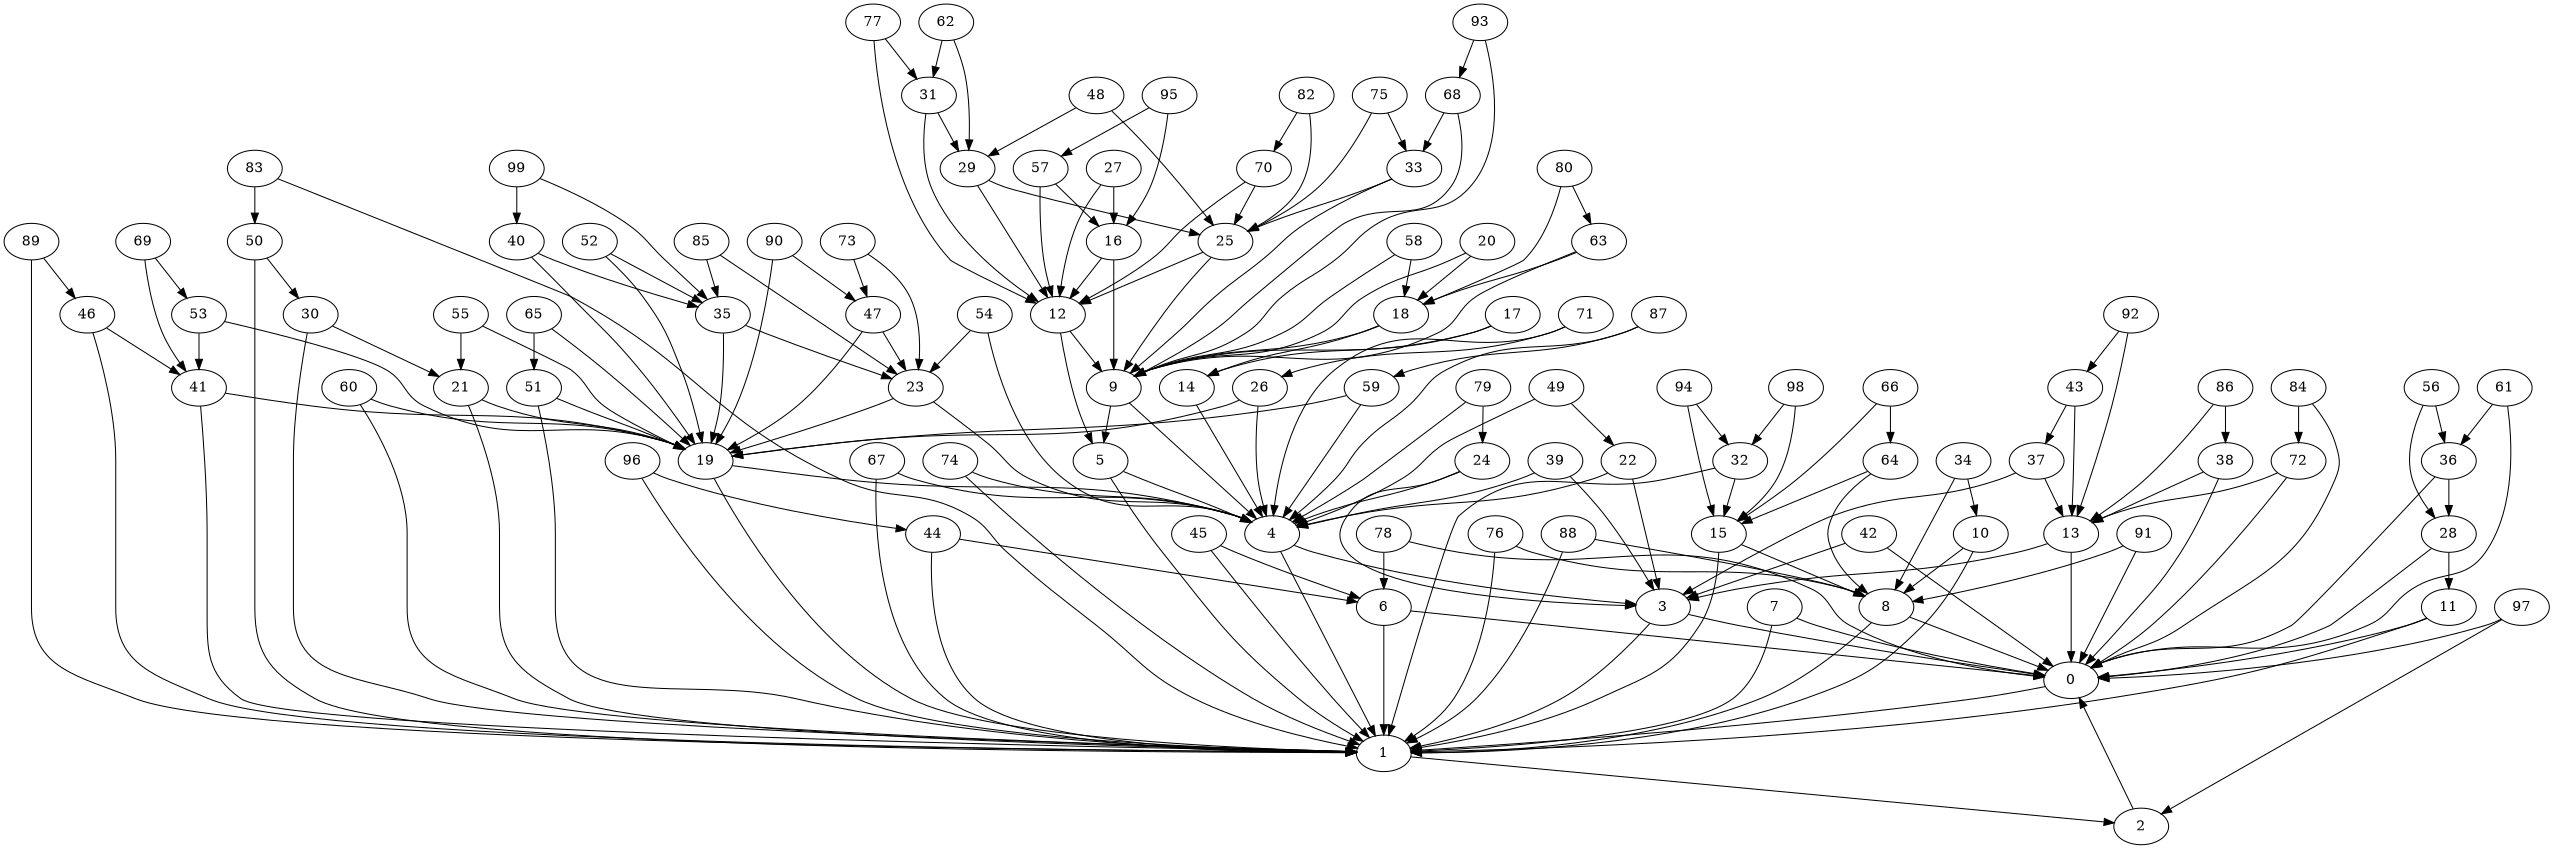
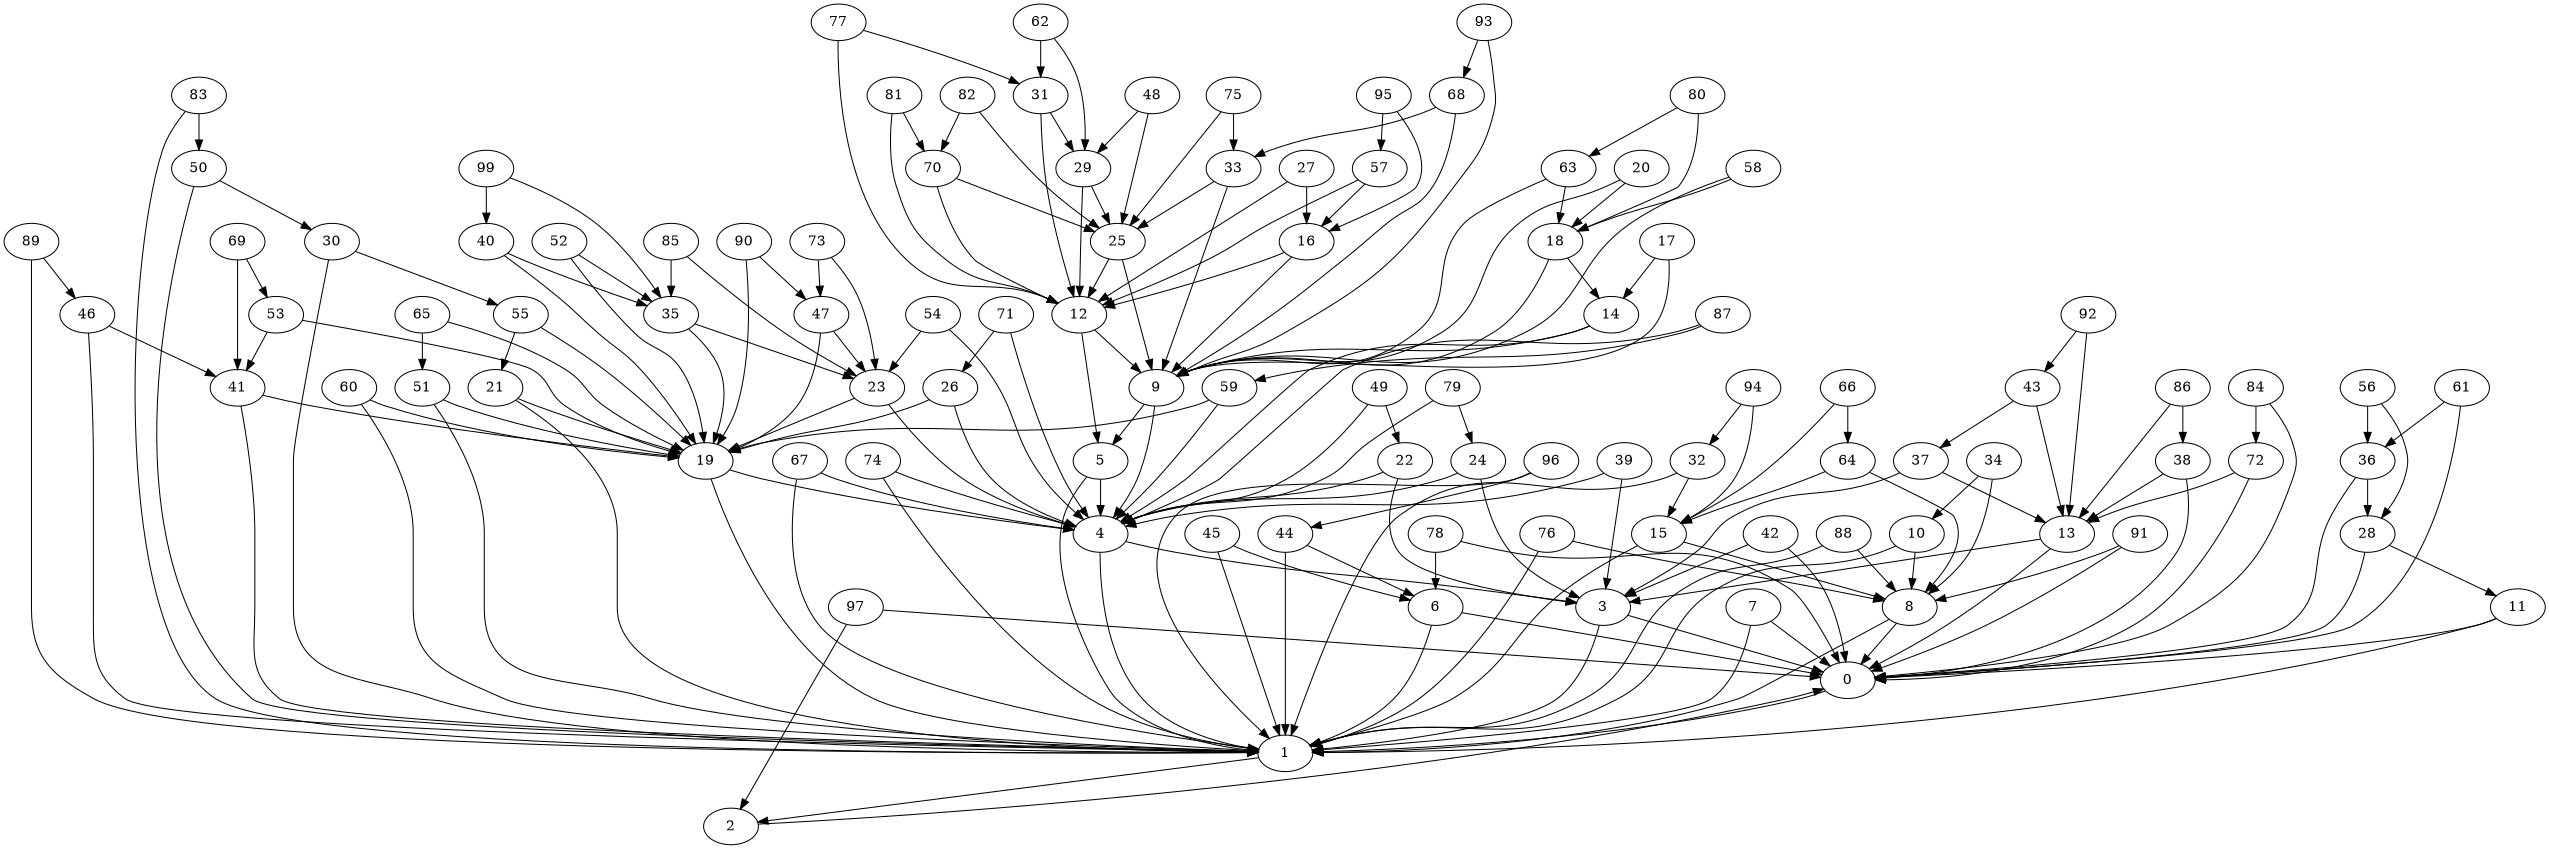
node "81": added
edge "30" -> "21": now "30" -> "55"
edge "14" -> "9": added
node "98": removed
